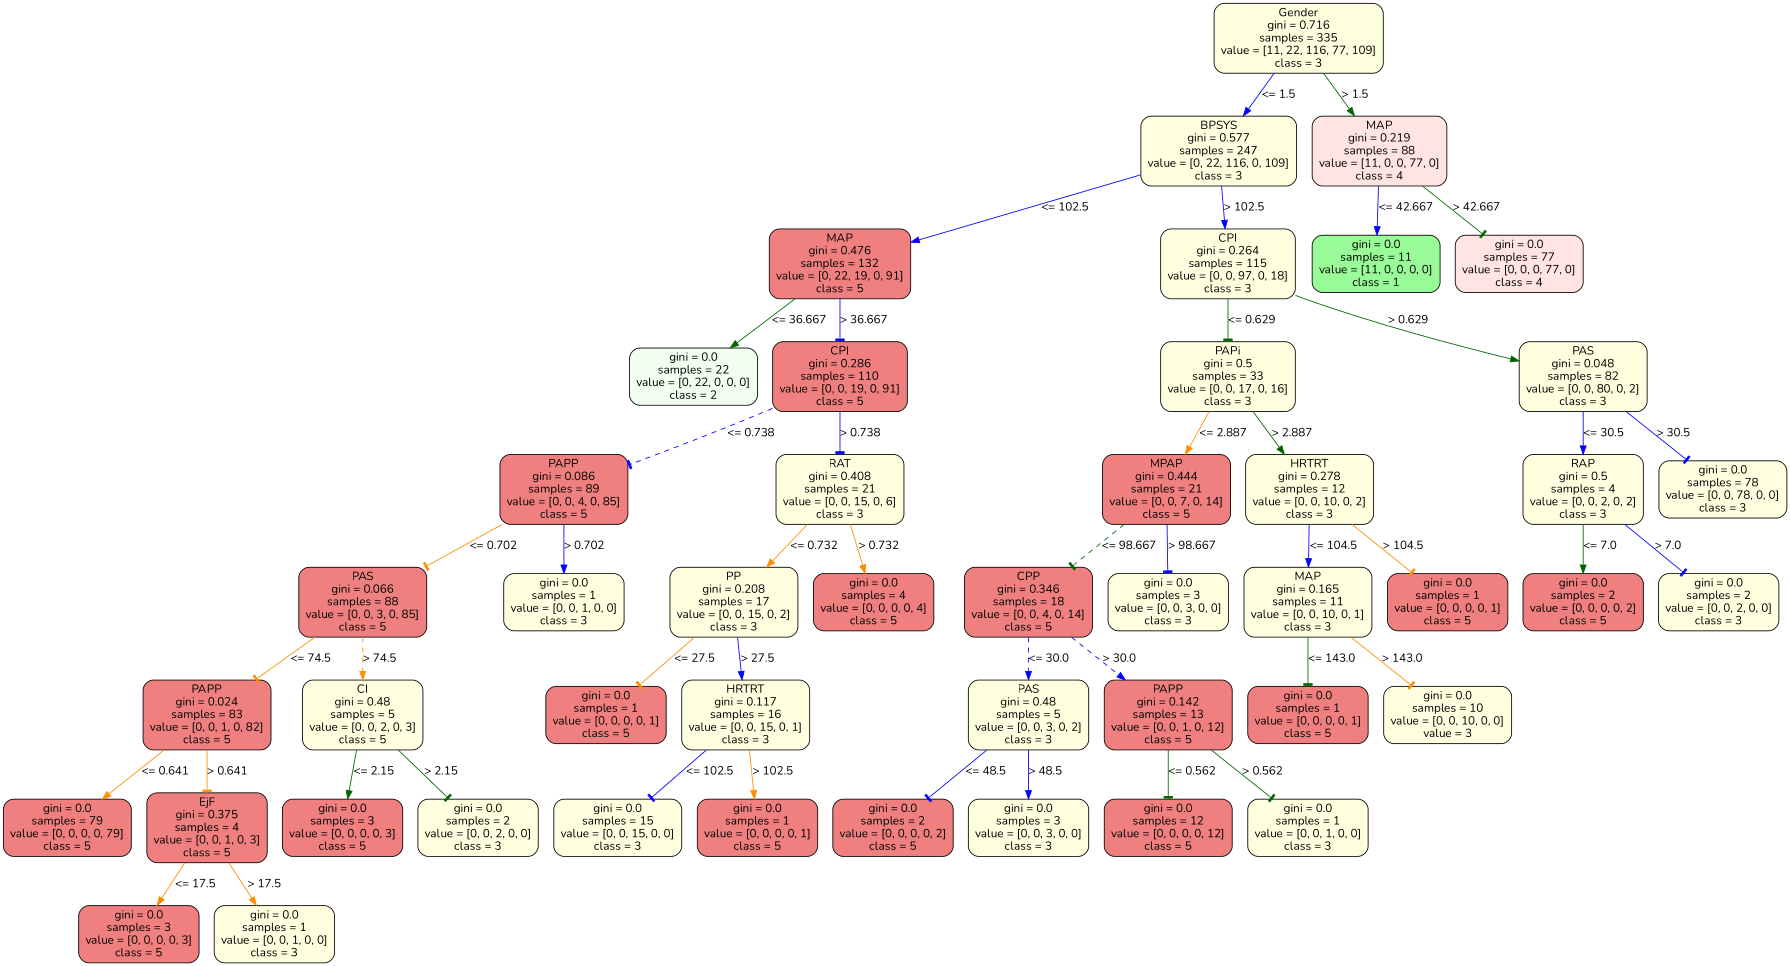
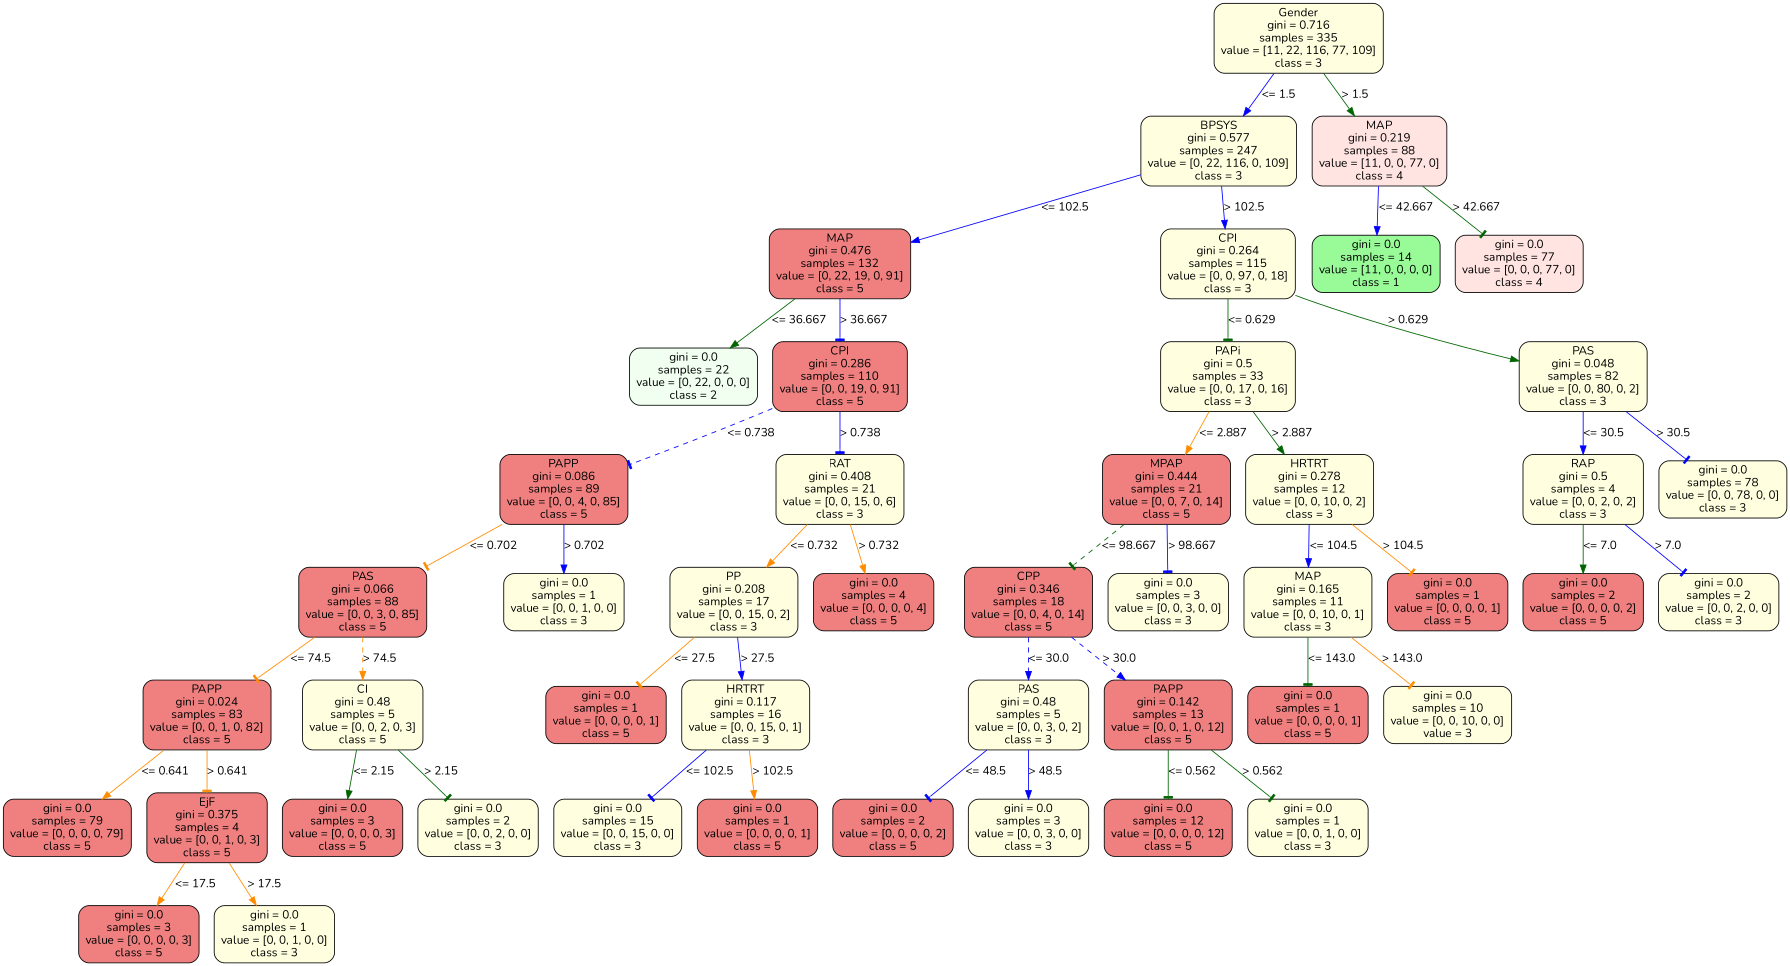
node "gini = 0.0 samples = 11 value = [11, 0, 0, 0, 0] class = 1": label "gini = 0.0 samples = 11 value = [11, 0, 0, 0, 0] class = 1" -> "gini = 0.0 samples = 14 value = [11, 0, 0, 0, 0] class = 1"
